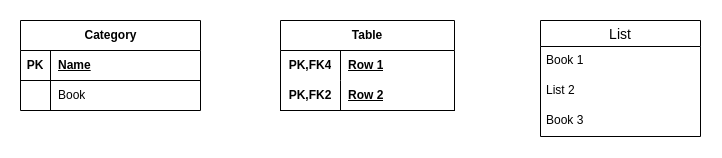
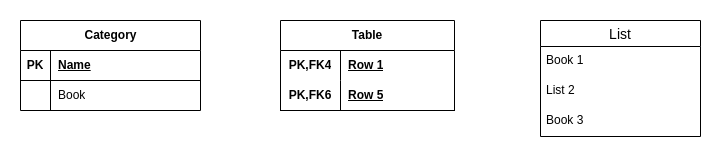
node "PK,FK2": label "PK,FK2" -> "PK,FK6"
node "Row 2": label "Row 2" -> "Row 5"
